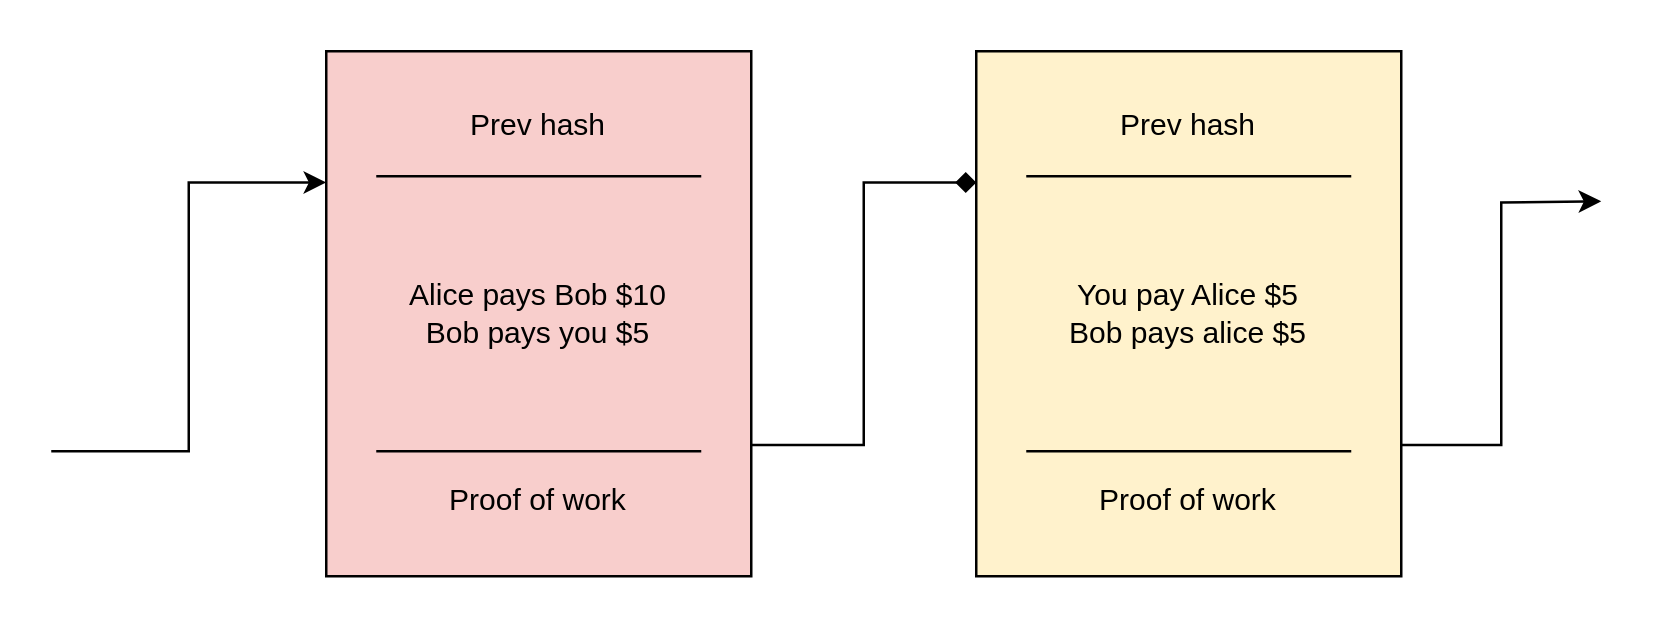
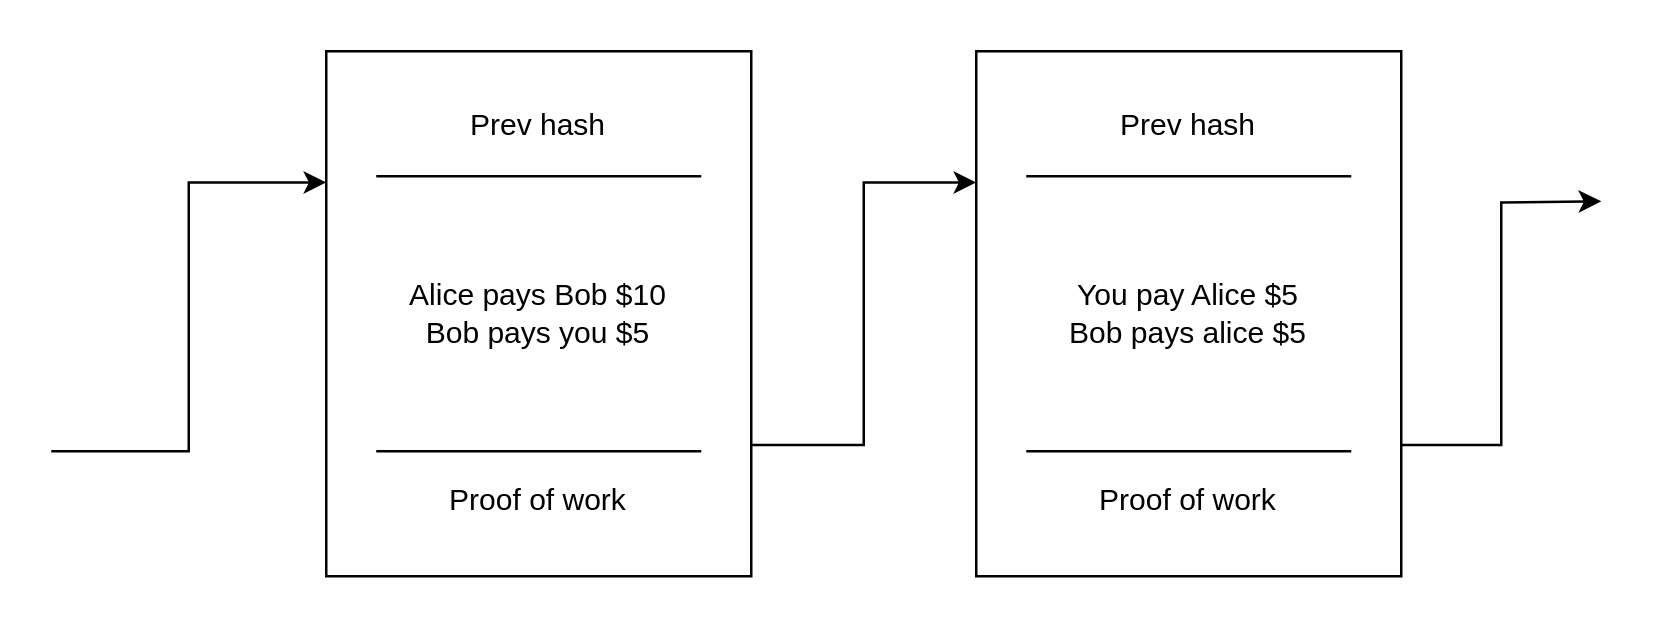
edge "Alice pays Bob $10 Bob pays you $5" -> "You pay Alice $5 Bob pays alice $5": arrowhead diamond -> classic
node "Alice pays Bob $10 Bob pays you $5": fillcolor #f8cecc -> #ffffff
node "You pay Alice $5 Bob pays alice $5": fillcolor #fff2cc -> #ffffff
